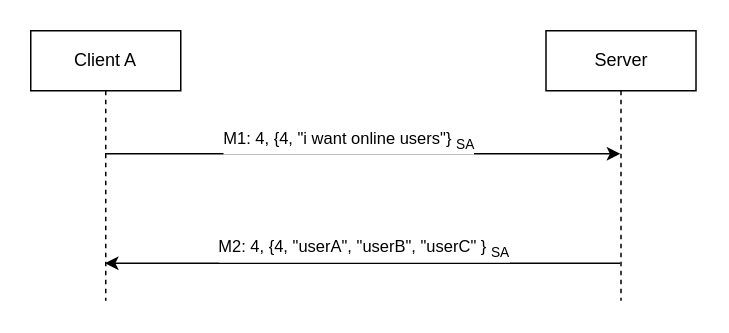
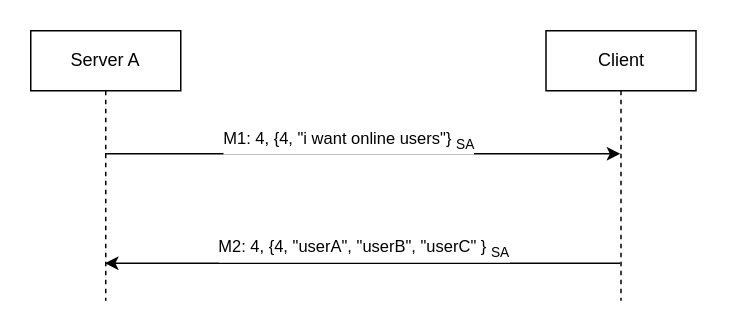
node "Client A": label "Client A" -> "Server A"
node "Server": label "Server" -> "Client"
